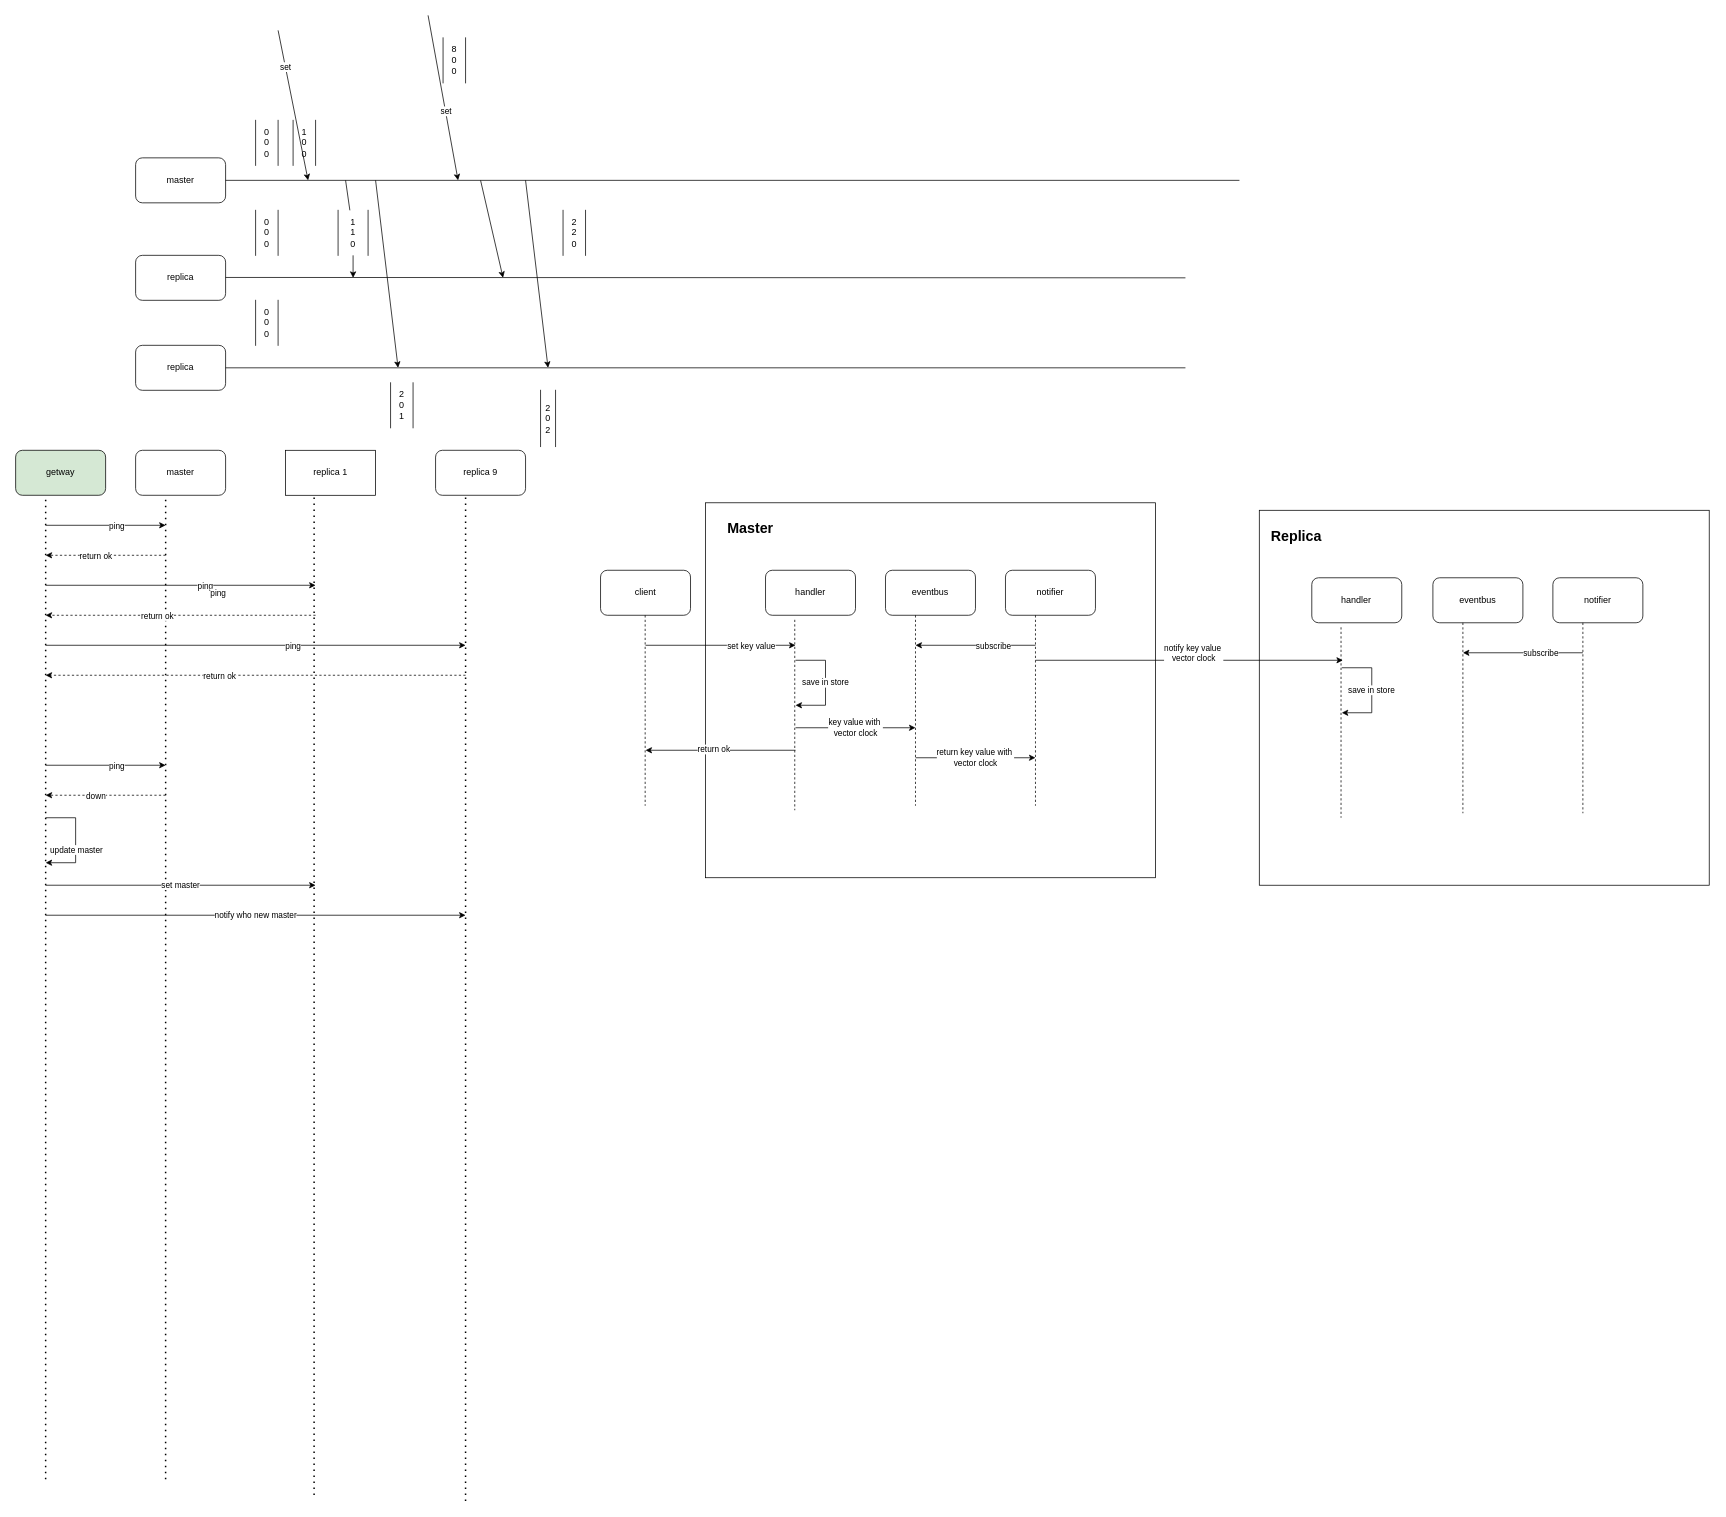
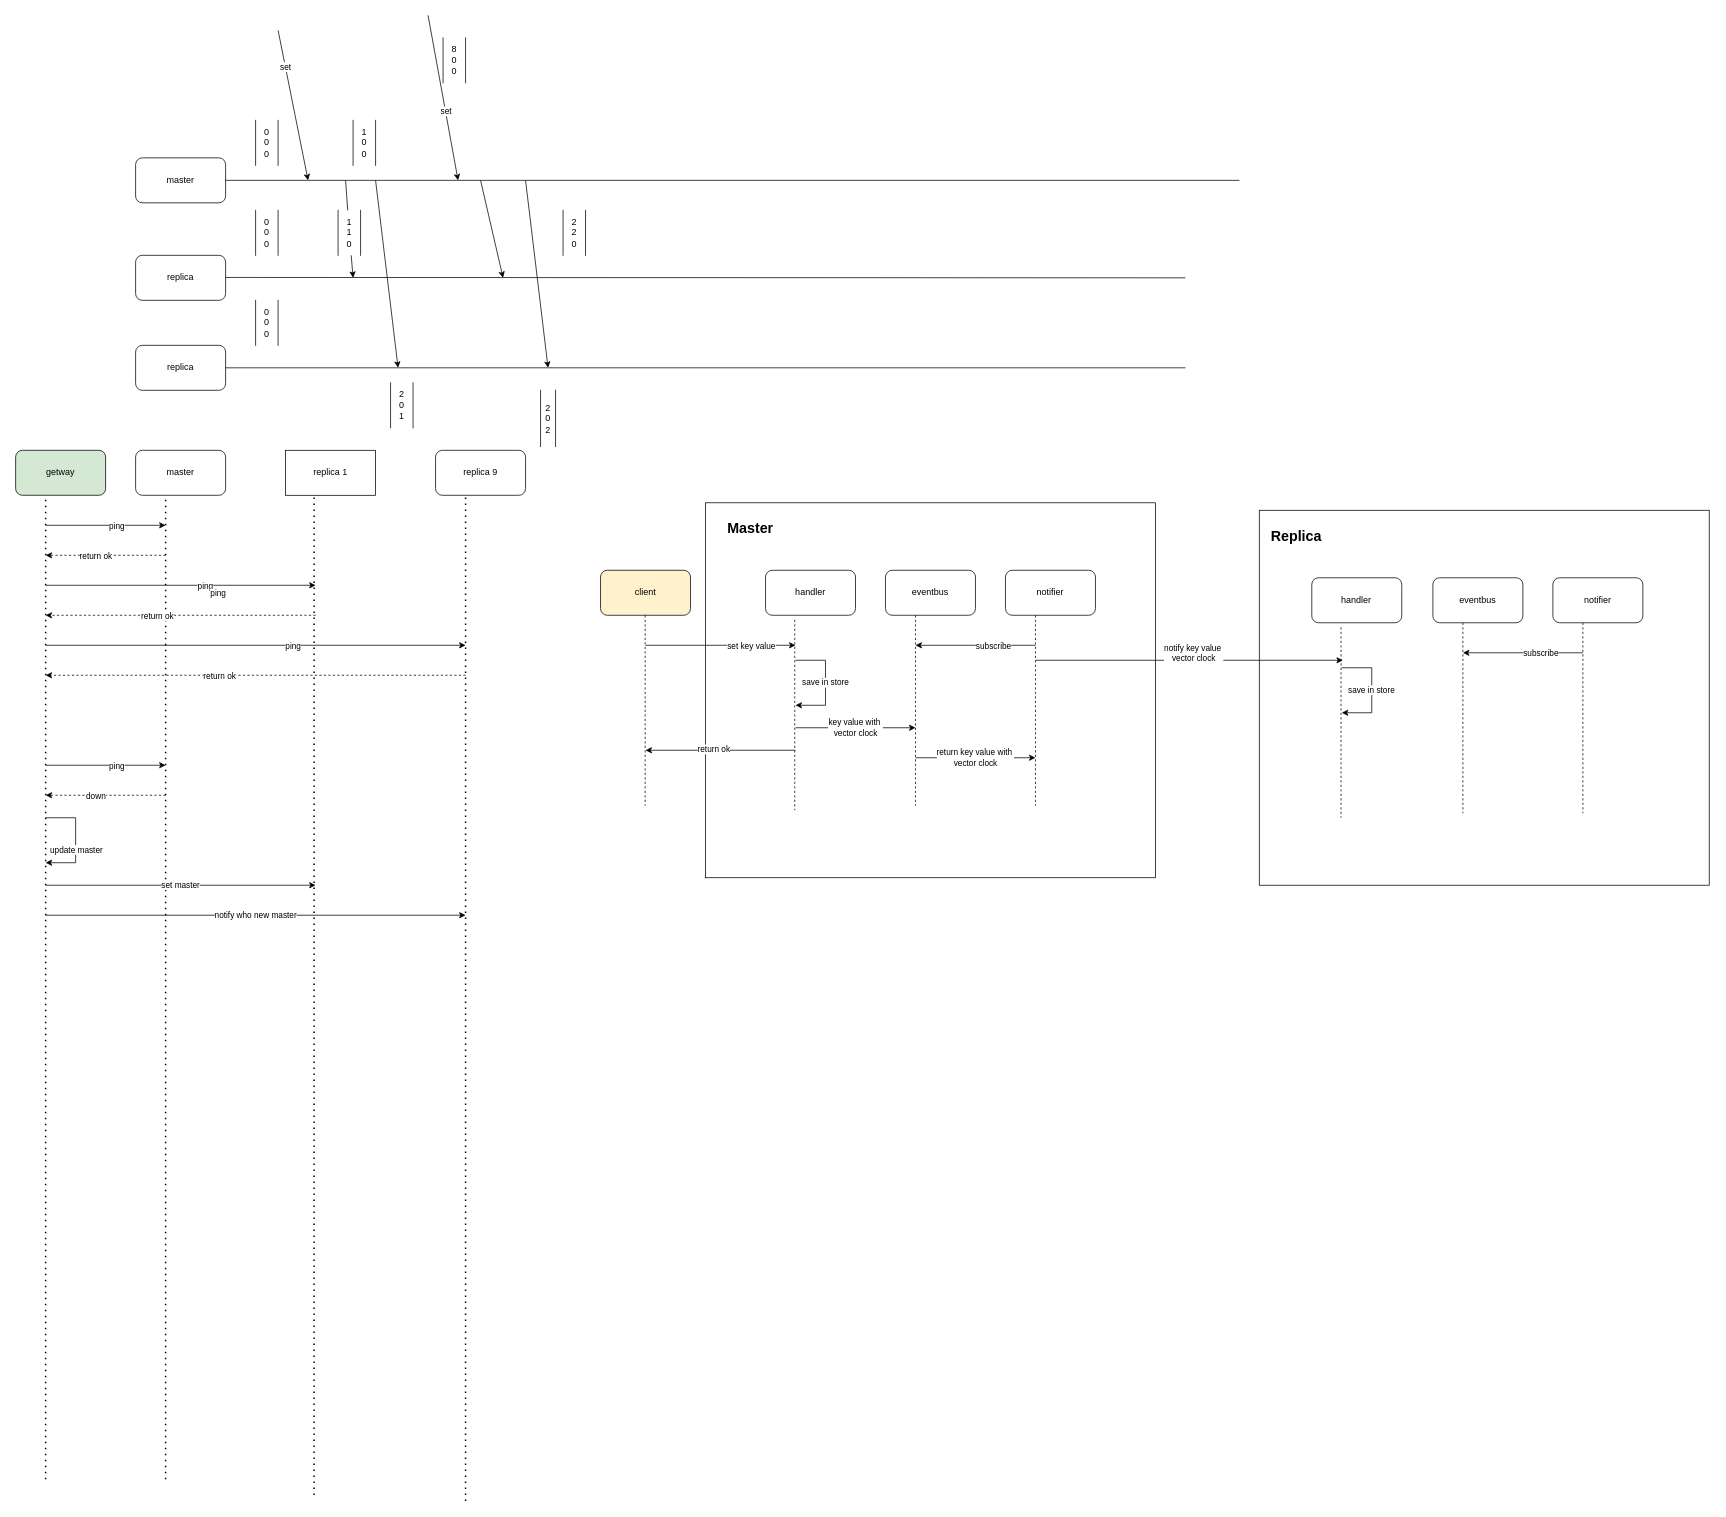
node "1 0 0": moved (304, 143) -> (364, 143)
node "1 1 0": size 30x45 -> 23x45
node "client": fillcolor #ffffff -> #fff2cc
